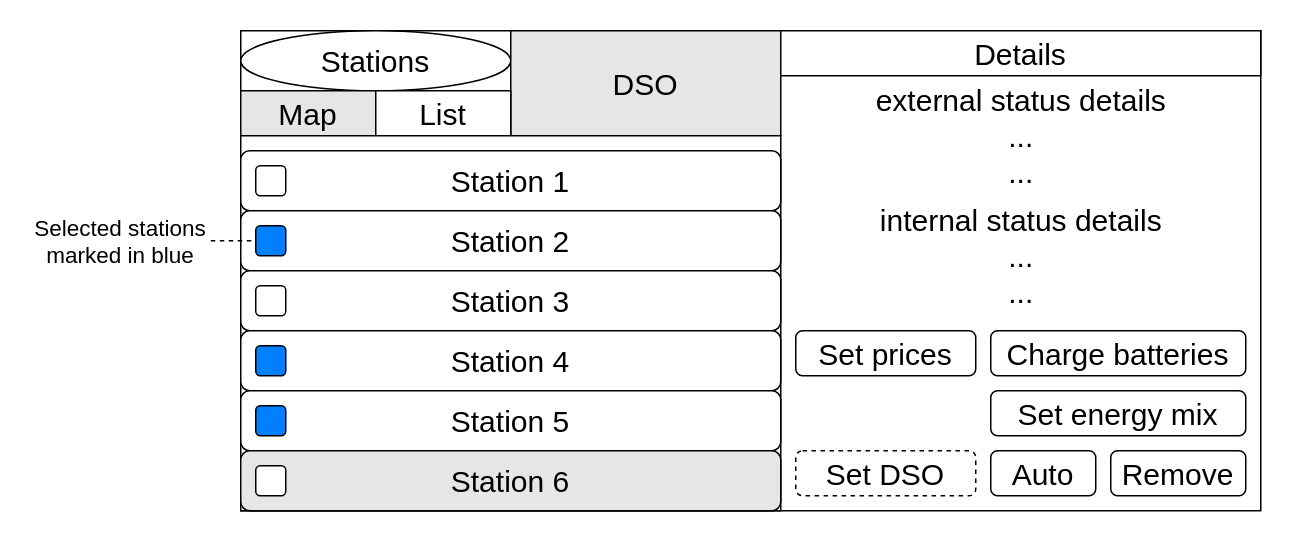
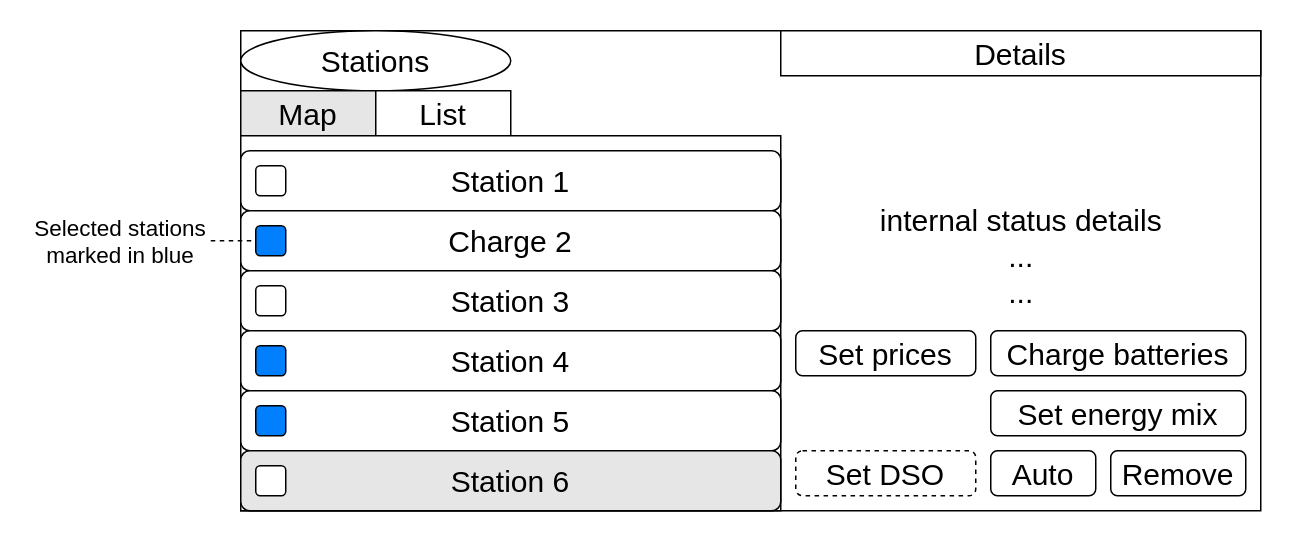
node "DSO": removed
node "external status details ... ...": removed
node "Station 2": label "Station 2" -> "Charge 2"
